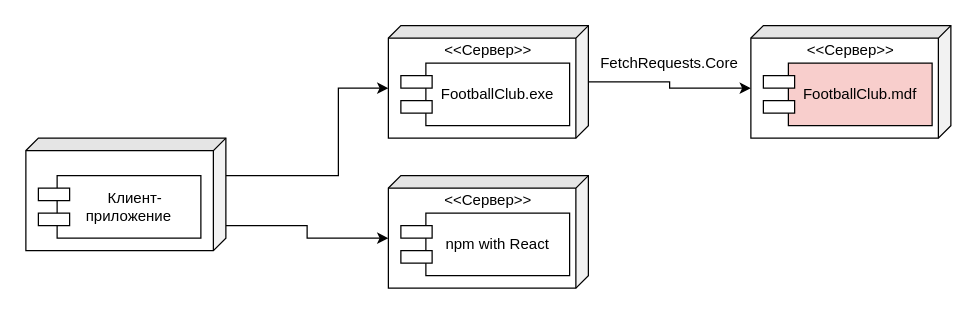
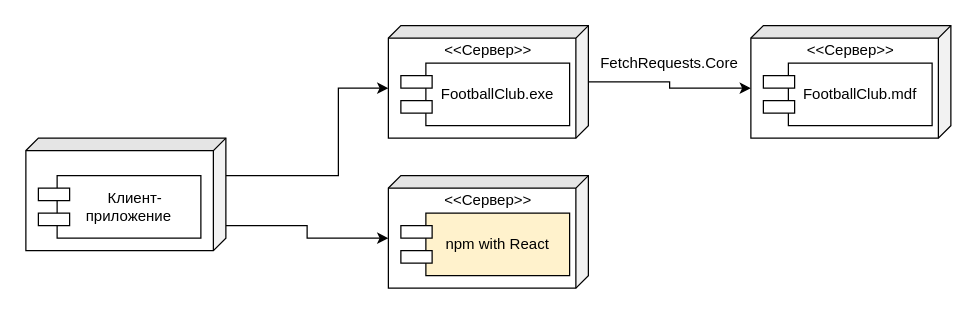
node "FootballClub.mdf": fillcolor #f8cecc -> #ffffff
node "npm with React": fillcolor #ffffff -> #fff2cc
